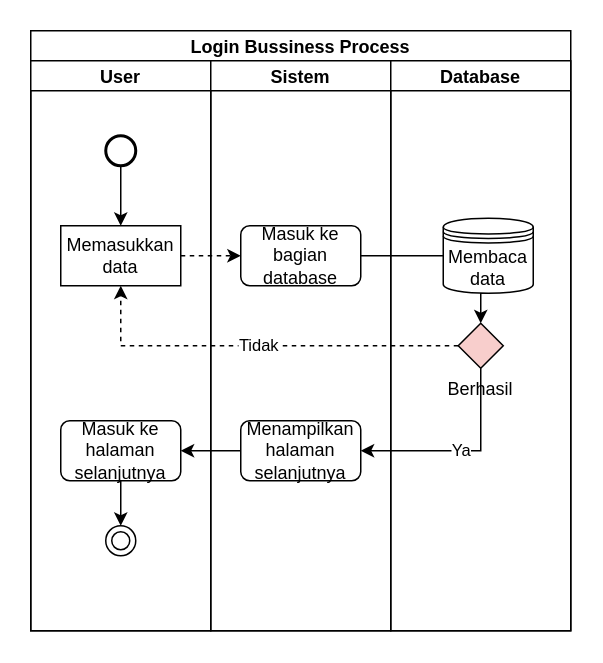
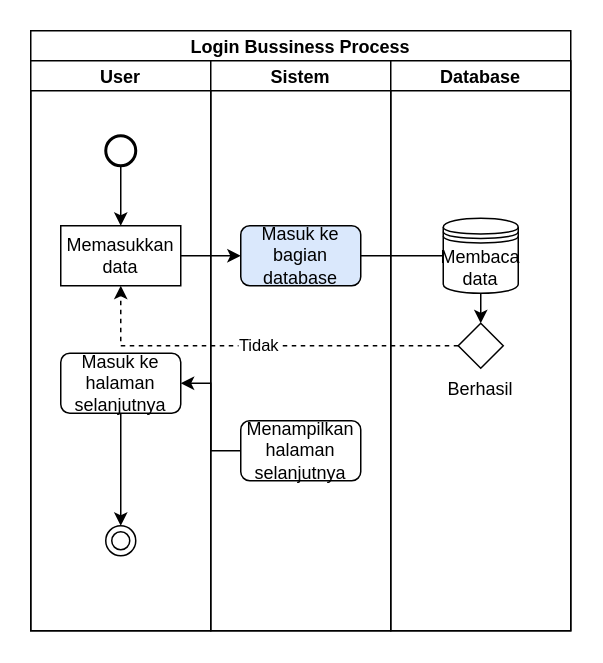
edge "Memasukkan data" -> "Masuk ke bagian database": style dashed -> solid
node "Masuk ke bagian database": fillcolor #ffffff -> #dae8fc
node "Membaca data": size 90x75 -> 75x75
node "Berhasil": fillcolor #f8cecc -> #ffffff
node "Masuk ke halaman selanjutnya": moved (121, 451) -> (121, 383)
edge "Berhasil" -> "Menampilkan halaman selanjutnya": removed, label "Ya"
